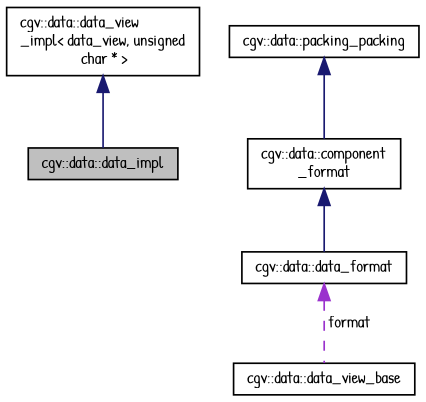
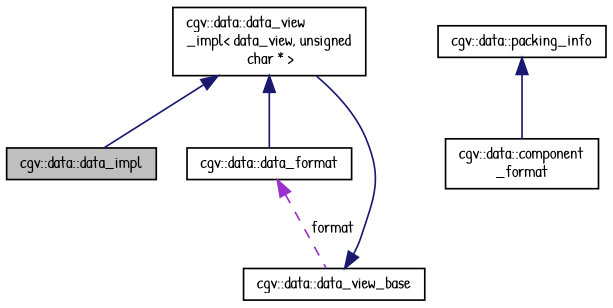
node "cgv::data::packing_packing": label "cgv::data::packing_packing" -> "cgv::data::packing_info"
edge "cgv::data::data_view _impl< data_view, unsigned char * >" -> "cgv::data::data_view_base": added
edge "cgv::data::data_format" -> "cgv::data::component _format": now "cgv::data::data_format" -> "cgv::data::data_view _impl< data_view, unsigned char * >"
